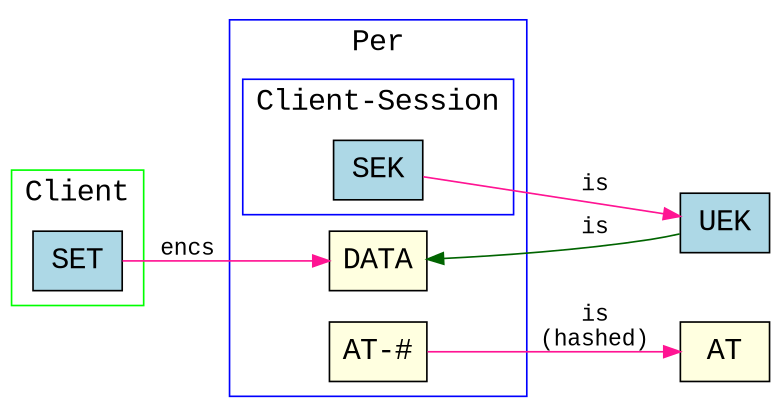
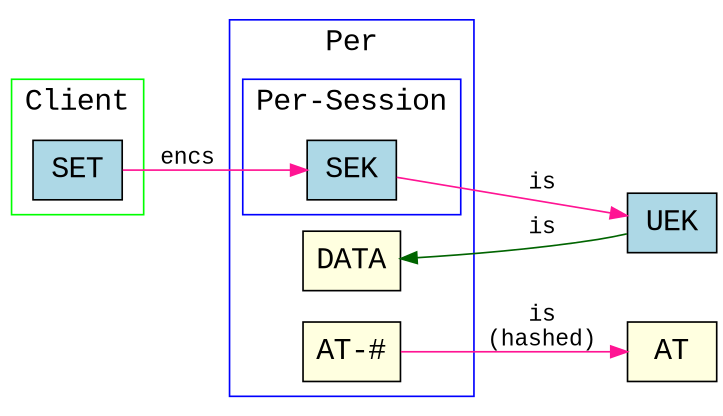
cluster "Client-Session": label "Client-Session" -> "Per-Session"
edge "SET" -> "DATA": now "SET" -> "SEK"
